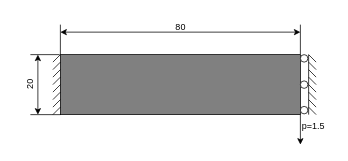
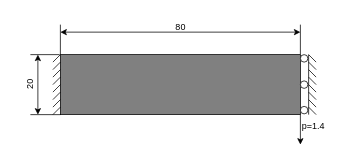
node "p=1.5": label "p=1.5" -> "p=1.4"
